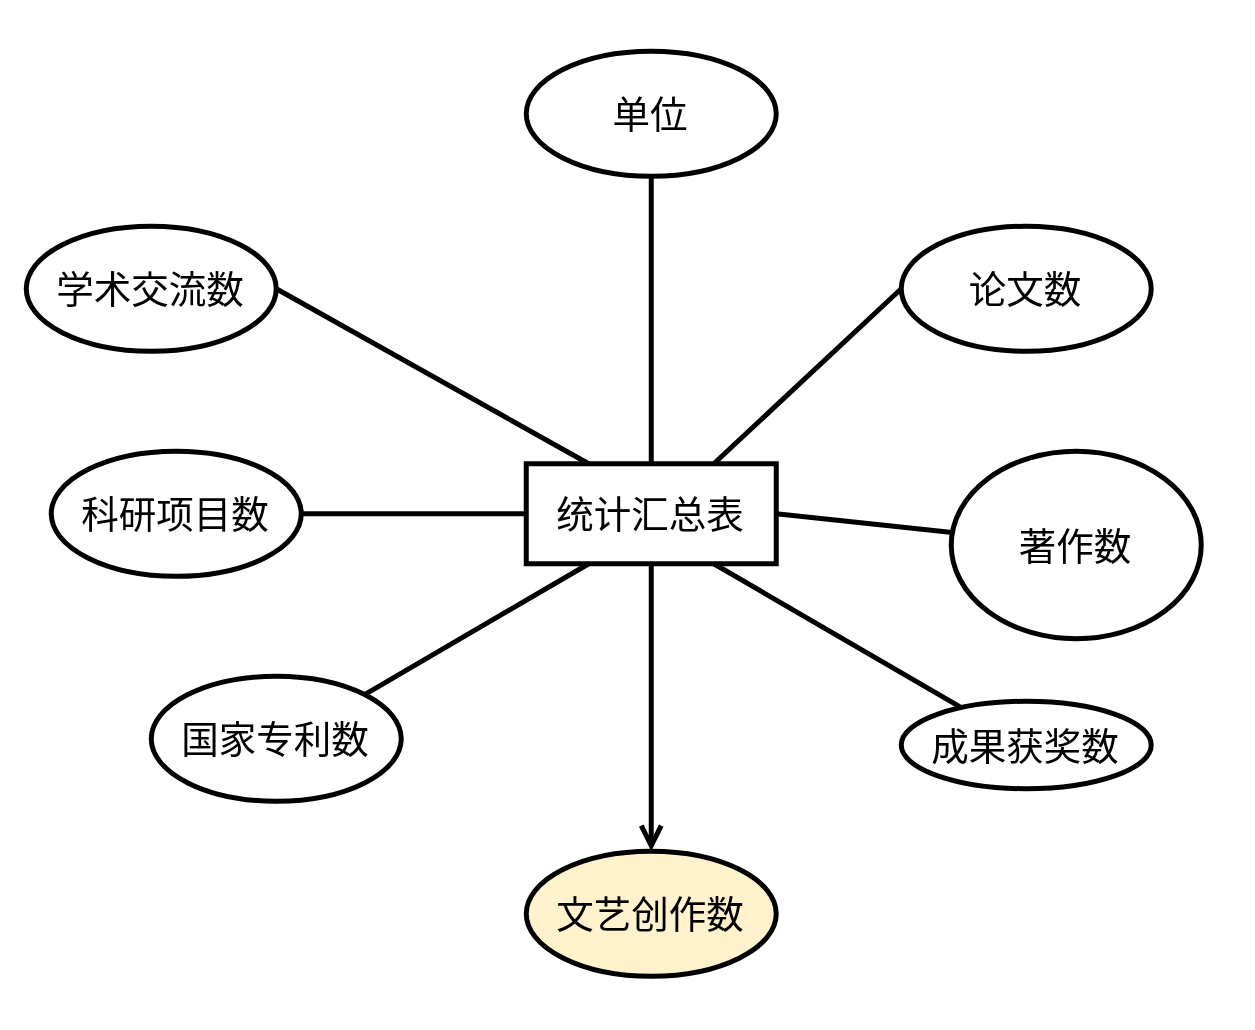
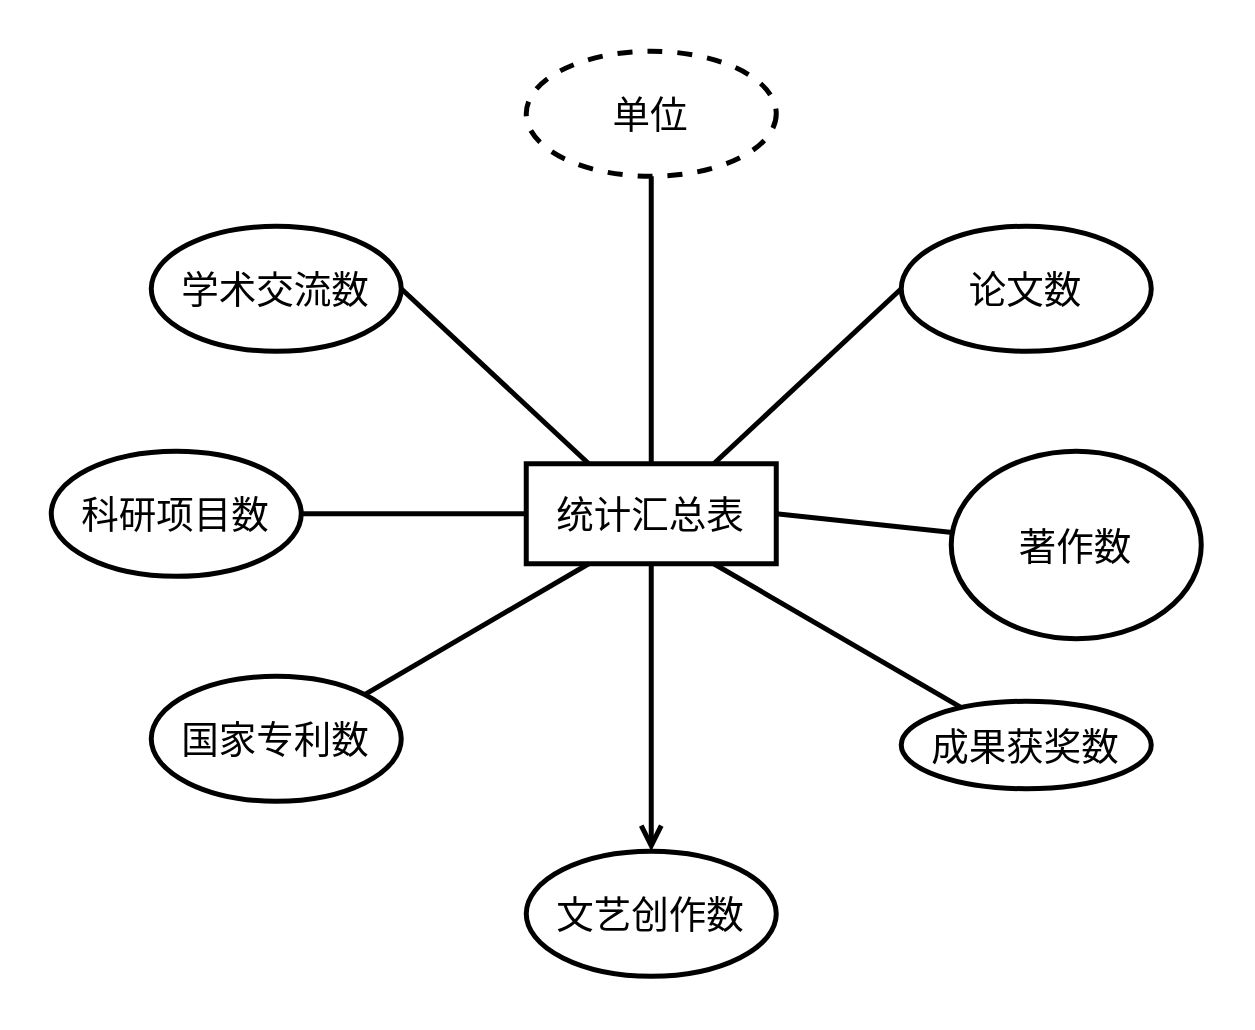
node "单位": style solid -> dashed
node "学术交流数": moved (151, 289) -> (276, 289)
node "文艺创作数": fillcolor #fff2cc -> #ffffff
